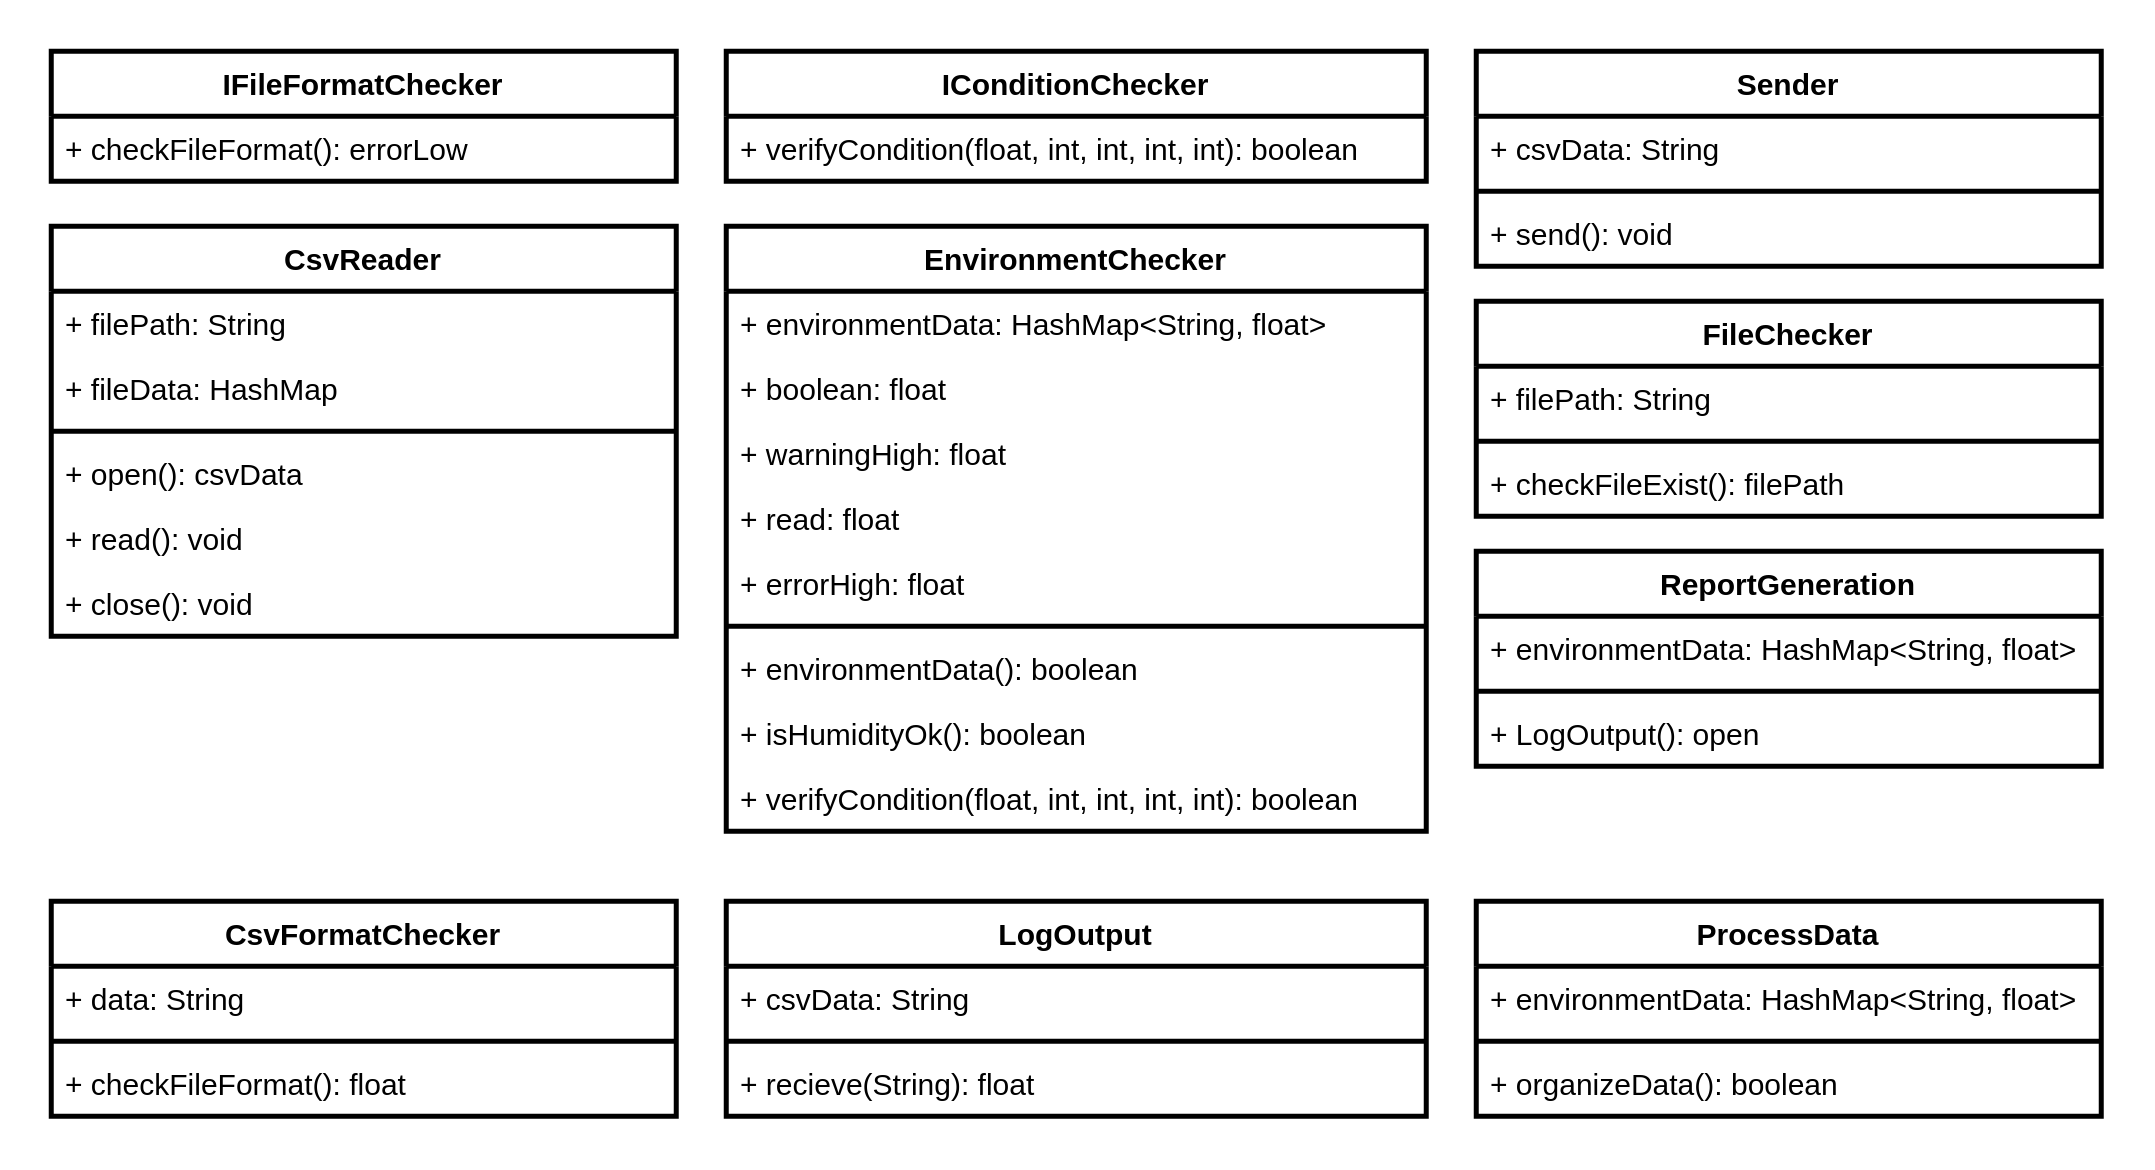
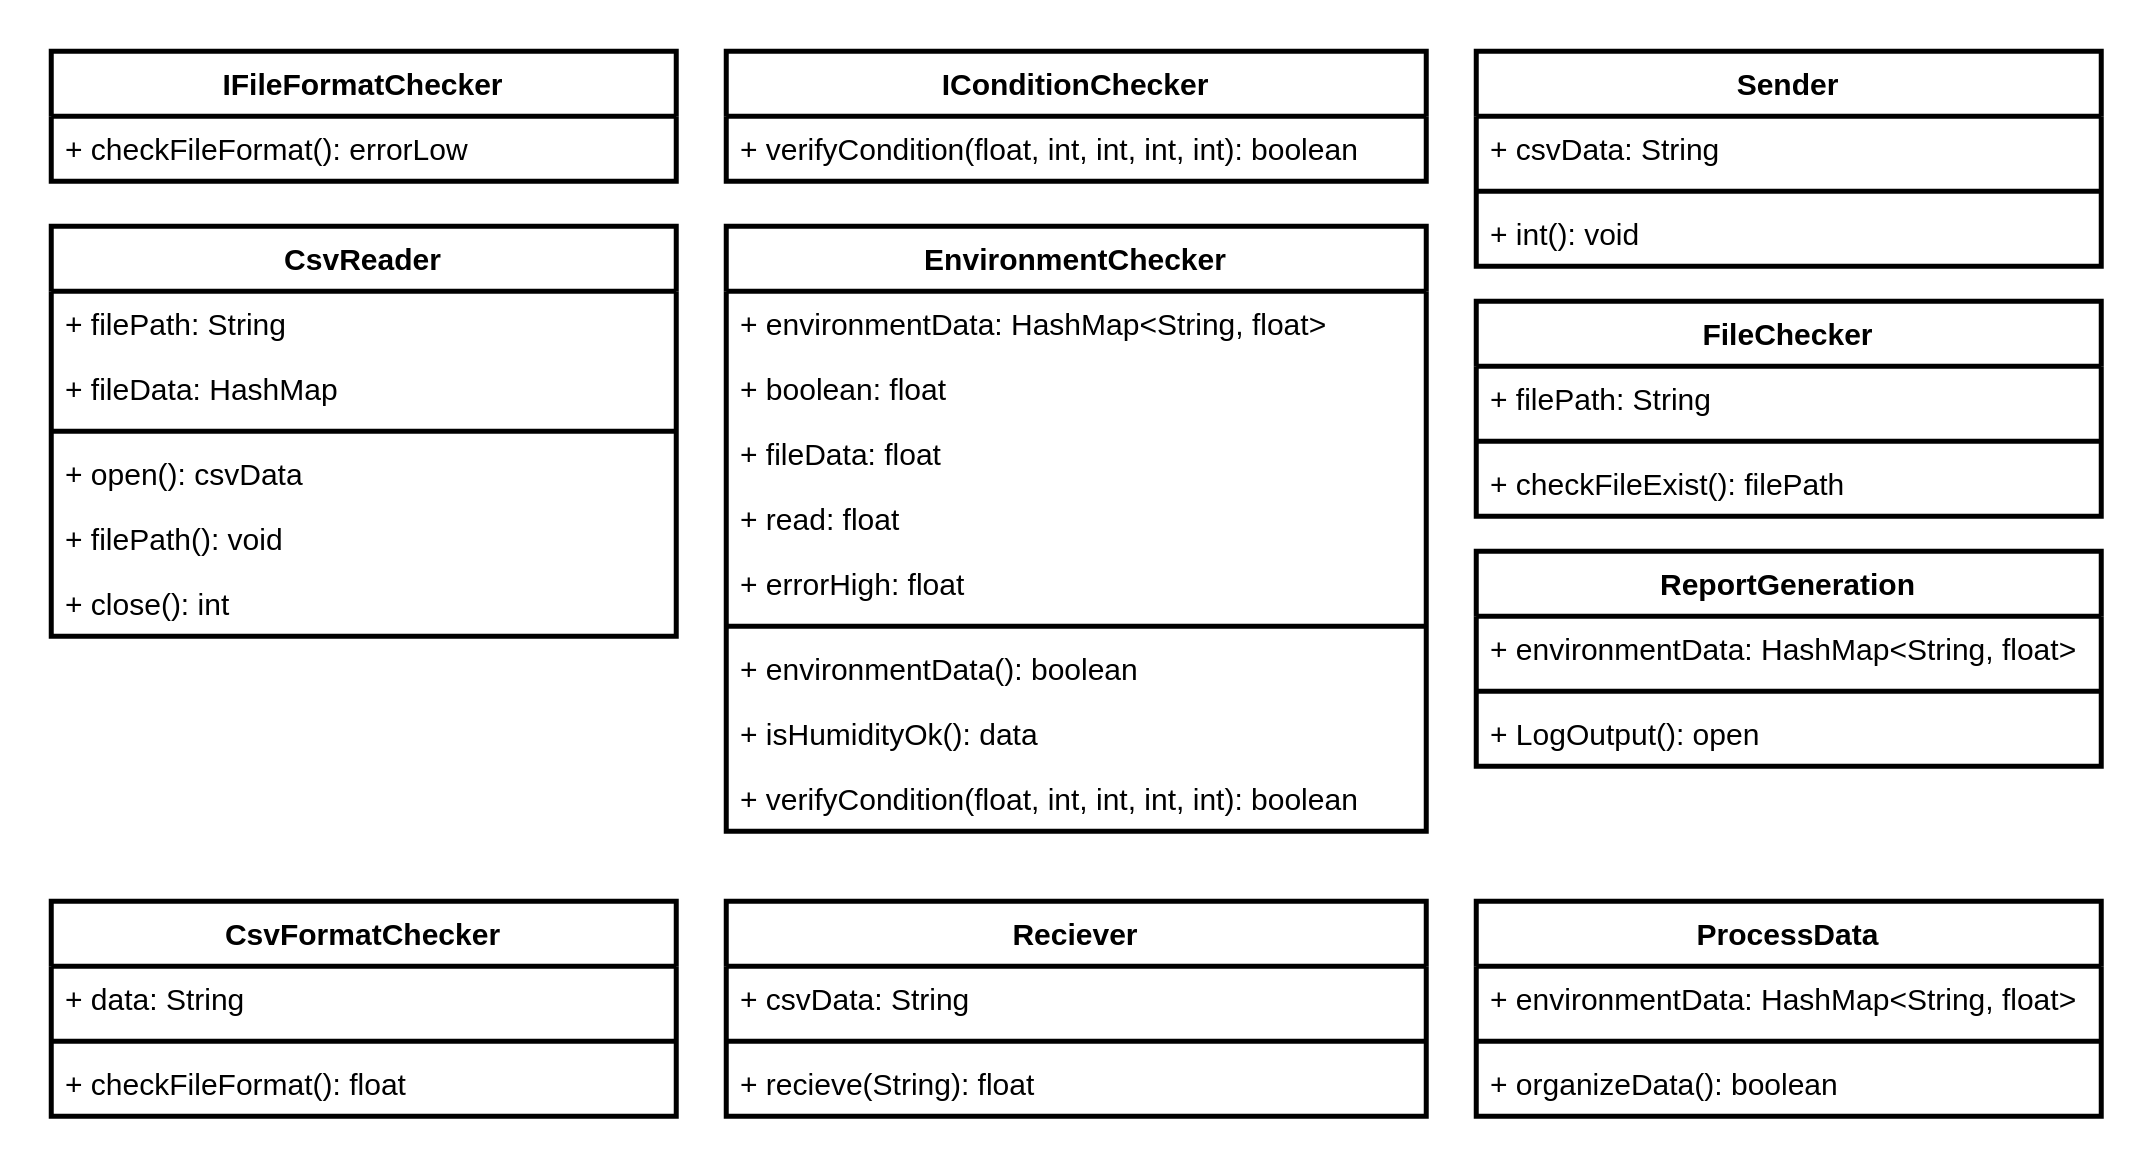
node "+ send(): void": label "+ send(): void" -> "+ int(): void"
node "+ warningHigh: float": label "+ warningHigh: float" -> "+ fileData: float"
node "+ read(): void": label "+ read(): void" -> "+ filePath(): void"
node "+ close(): void": label "+ close(): void" -> "+ close(): int"
node "+ isHumidityOk(): boolean": label "+ isHumidityOk(): boolean" -> "+ isHumidityOk(): data"
node "LogOutput": label "LogOutput" -> "Reciever"
